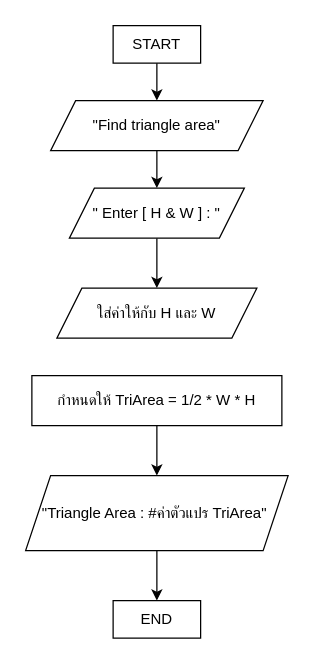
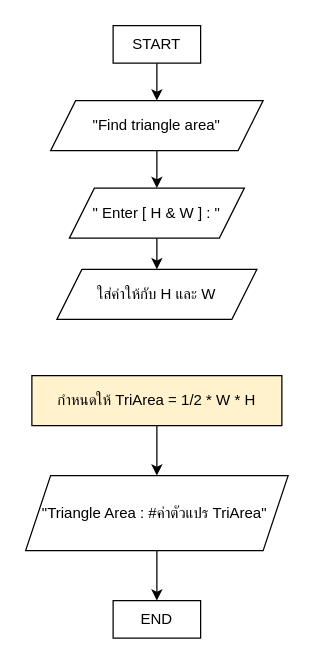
node "ใส่ค่าให้กับ H และ W": moved (157, 313) -> (157, 294)
node "กำหนดให้ TriArea = 1/2 * W * H": fillcolor #ffffff -> #fff2cc
